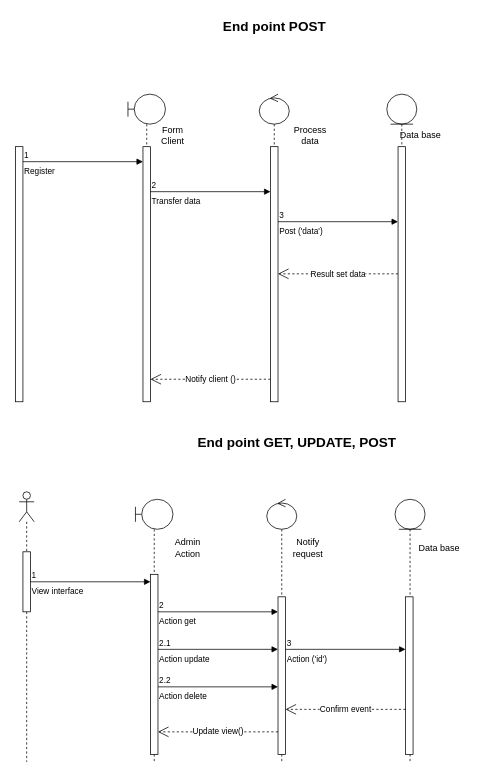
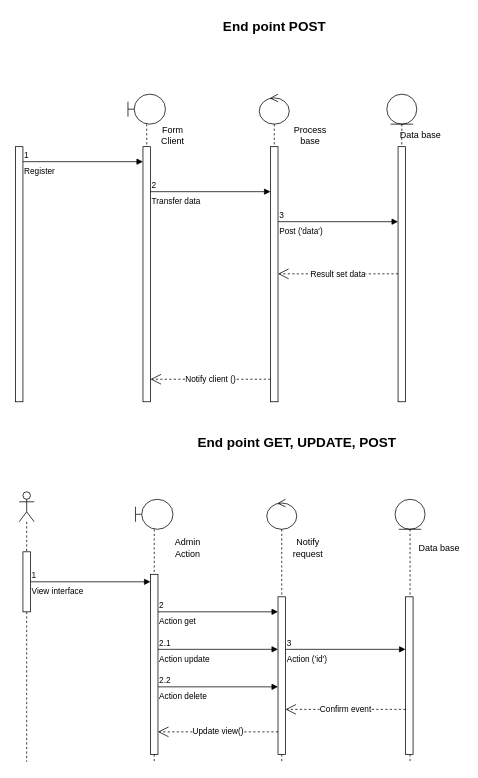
node "Process data": label "Process data" -> "Process base"
